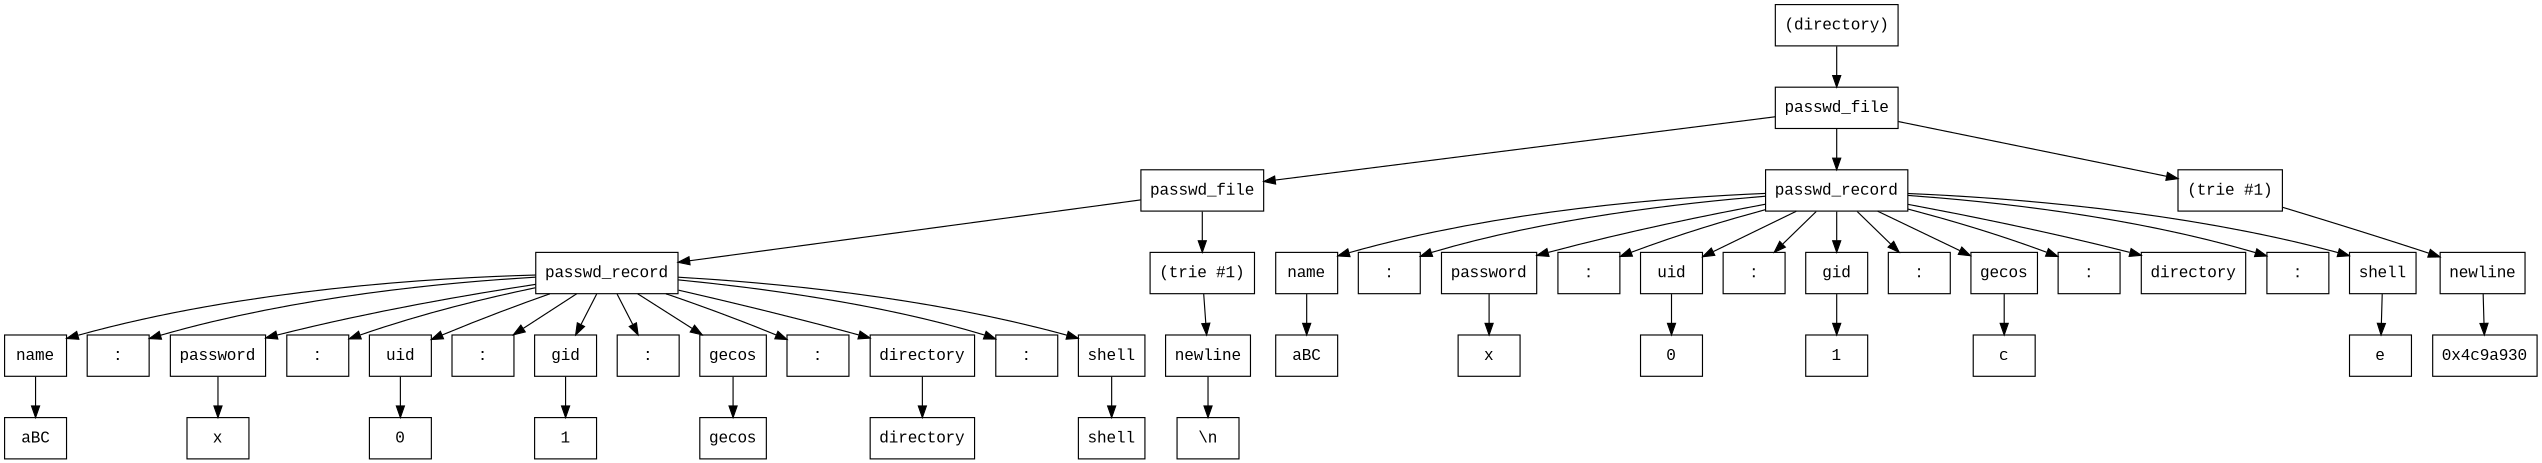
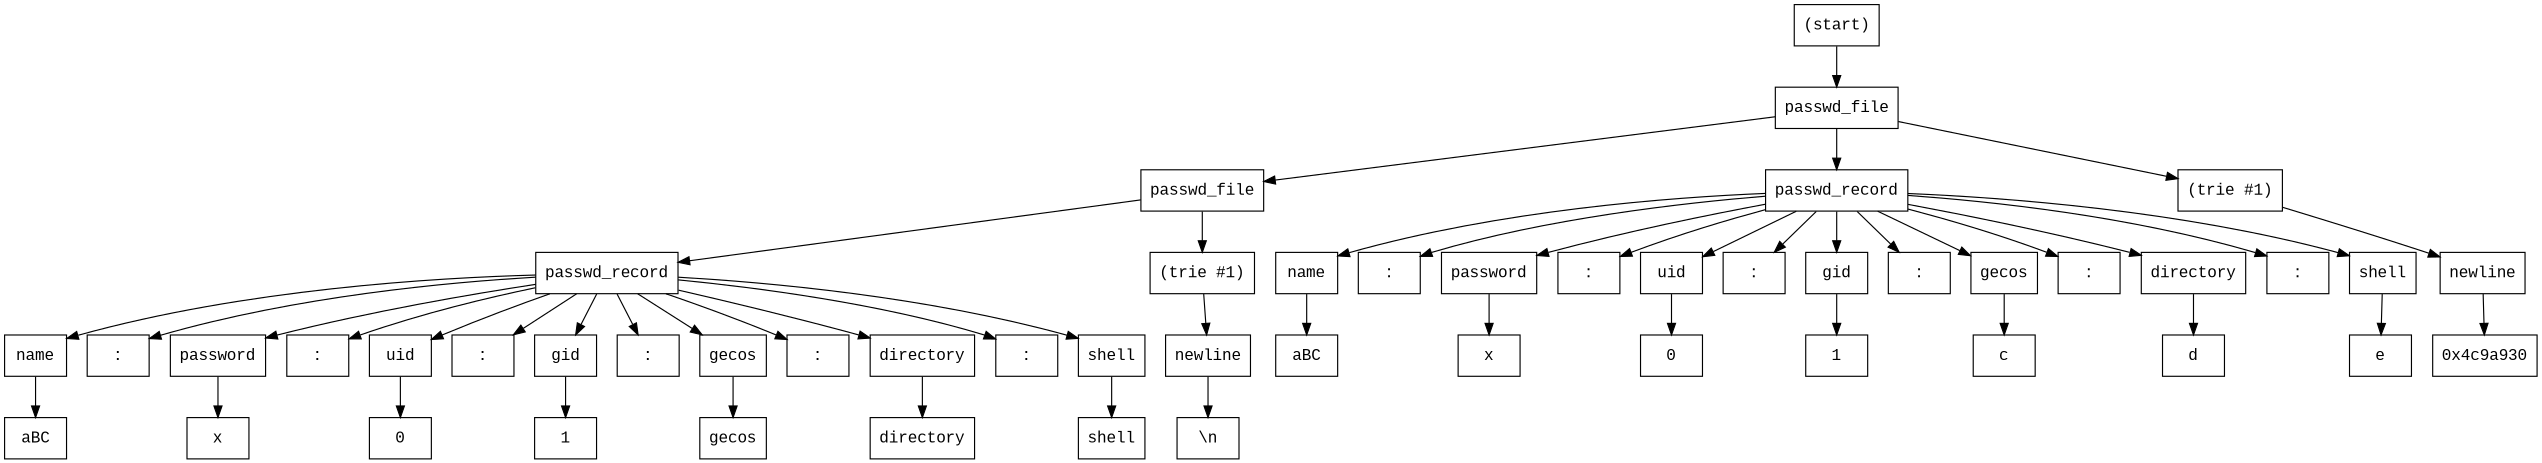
node "(directory)": label "(directory)" -> "(start)"
node "d": added
